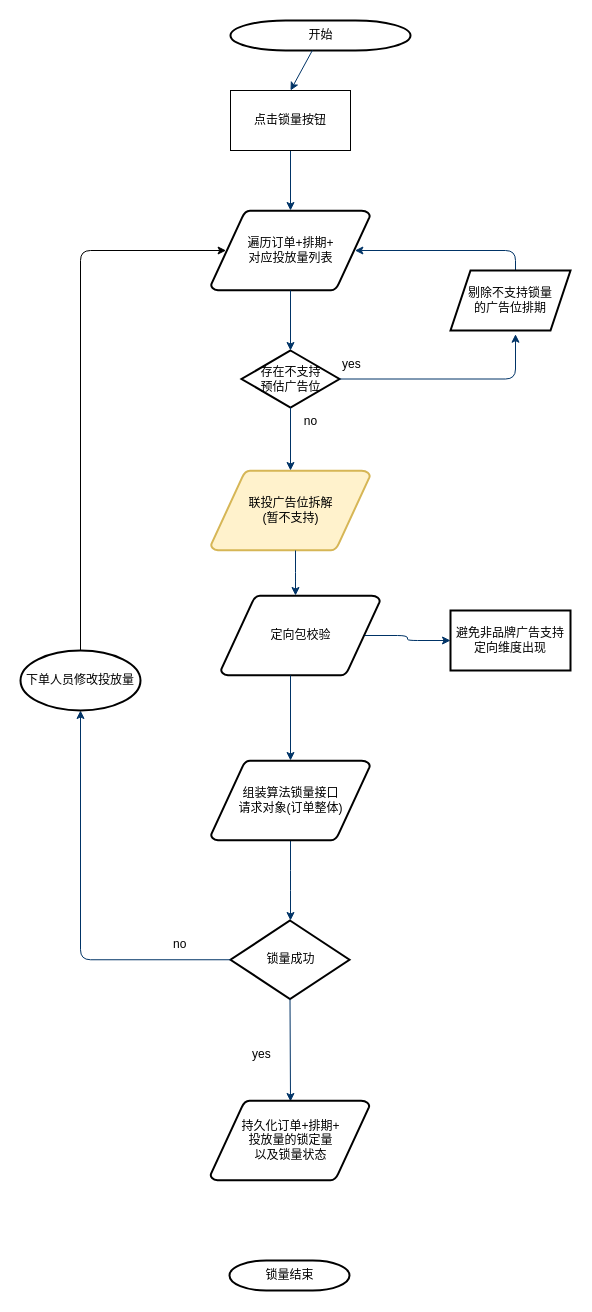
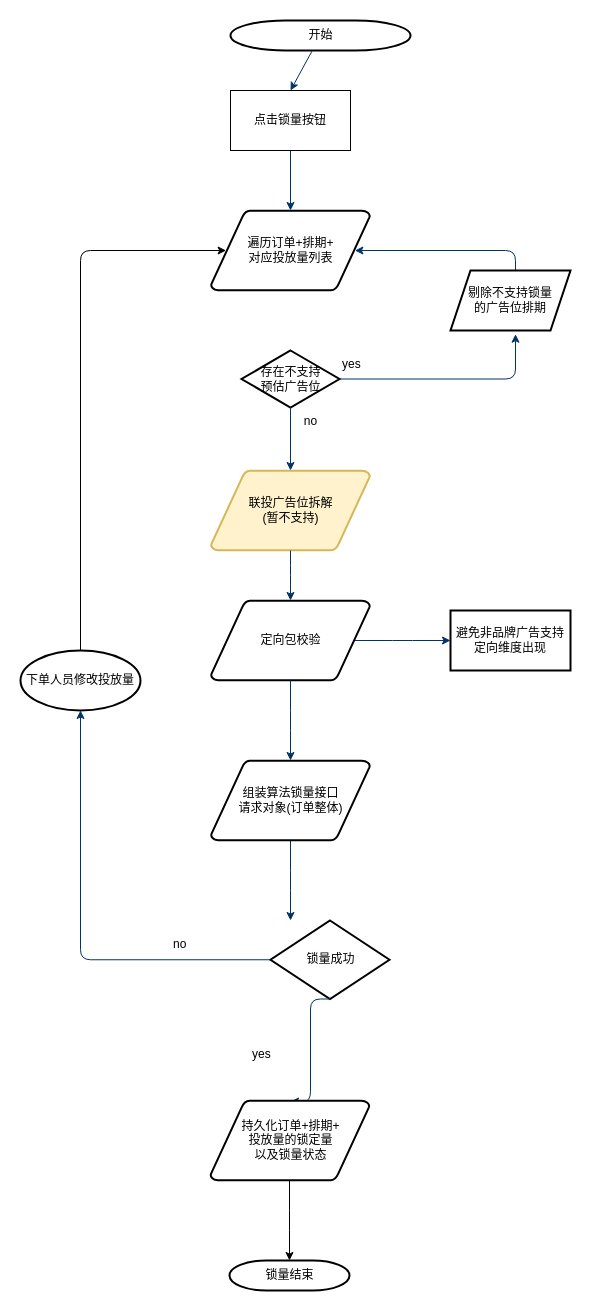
edge "遍历订单+排期+ 对应投放量列表" -> "存在不支持 预估广告位": removed
node "定向包校验": moved (301, 636) -> (291, 641)
node "锁量成功": moved (290, 960) -> (330, 960)
edge "持久化订单+排期+ 投放量的锁定量 以及锁量状态" -> "锁量结束": added
